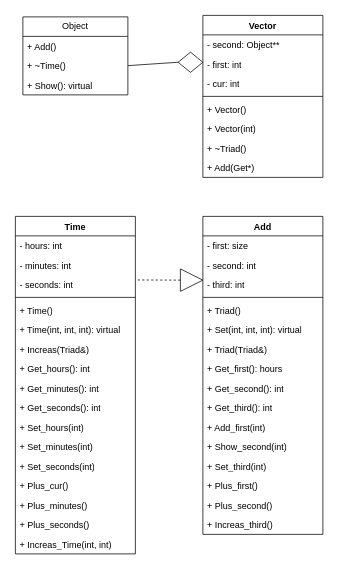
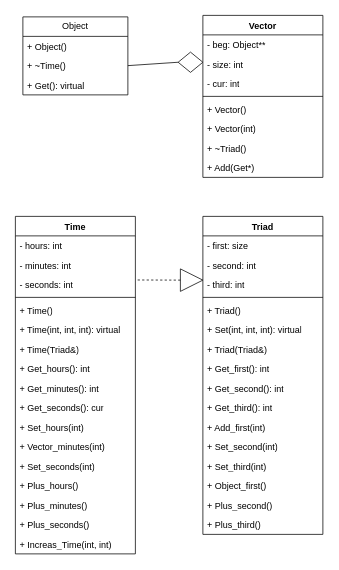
node "- second: Object**": label "- second: Object**" -> "- beg: Object**"
node "+ Add()": label "+ Add()" -> "+ Object()"
node "- first: int": label "- first: int" -> "- size: int"
node "+ Show(): virtual": label "+ Show(): virtual" -> "+ Get(): virtual"
node "Add": label "Add" -> "Triad"
node "+ Increas(Triad&)": label "+ Increas(Triad&)" -> "+ Time(Triad&)"
node "+ Get_first(): hours": label "+ Get_first(): hours" -> "+ Get_first(): int"
node "+ Get_seconds(): int": label "+ Get_seconds(): int" -> "+ Get_seconds(): cur"
node "+ Set_minutes(int)": label "+ Set_minutes(int)" -> "+ Vector_minutes(int)"
node "+ Show_second(int)": label "+ Show_second(int)" -> "+ Set_second(int)"
node "+ Plus_cur()": label "+ Plus_cur()" -> "+ Plus_hours()"
node "+ Plus_first()": label "+ Plus_first()" -> "+ Object_first()"
node "+ Increas_third()": label "+ Increas_third()" -> "+ Plus_third()"
